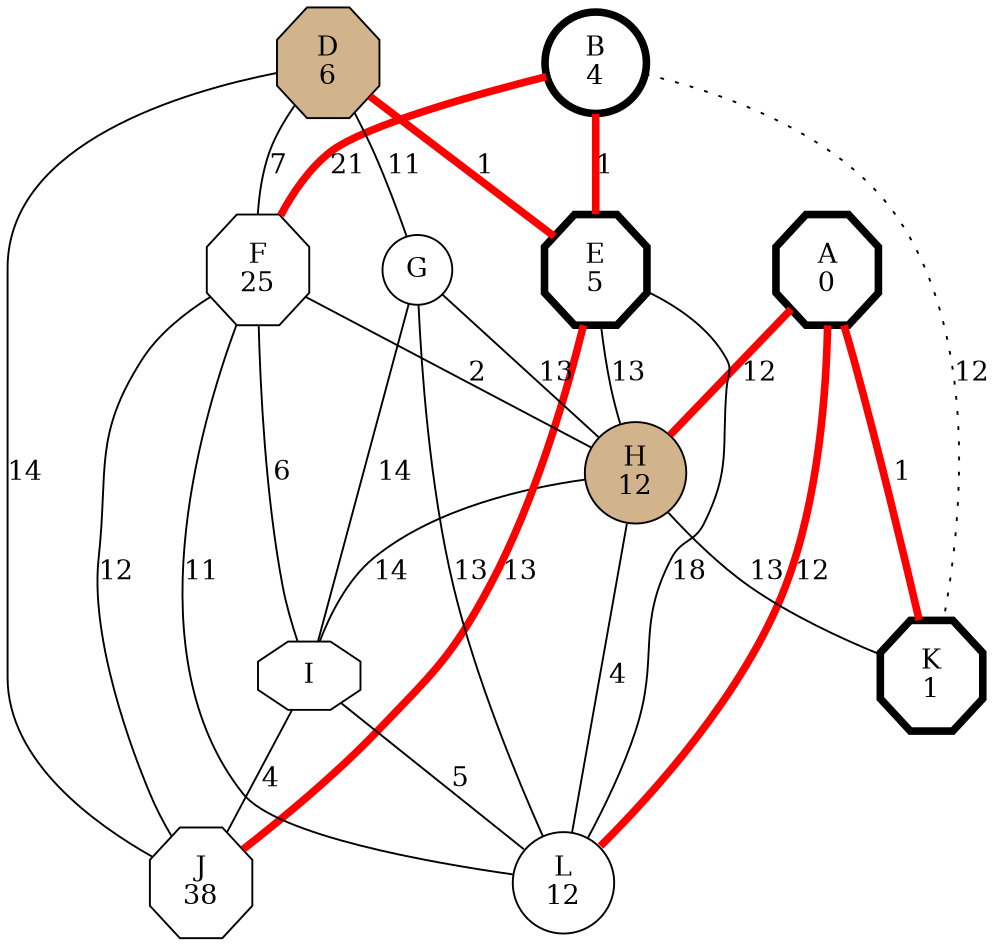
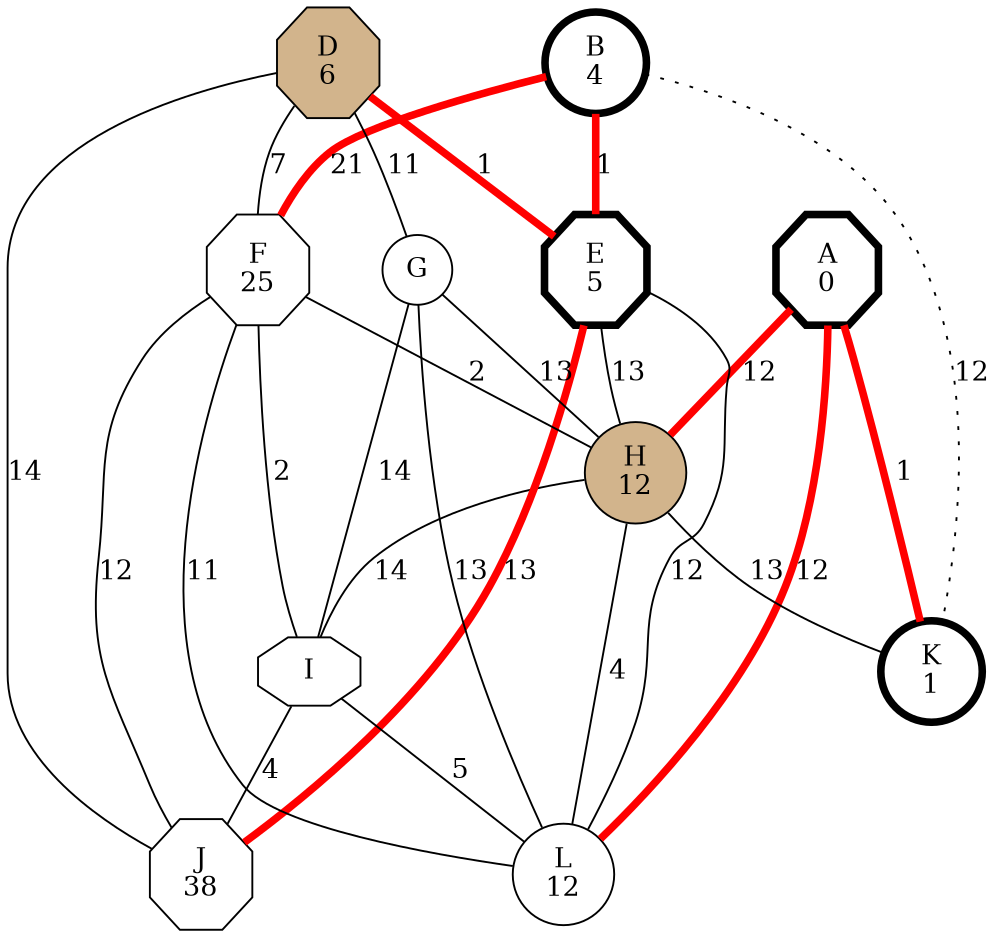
edge "F 25" -- "I": label "6" -> "2"
edge "E 5" -- "L 12": label "18" -> "12"
node "K 1": shape octagon -> circle
